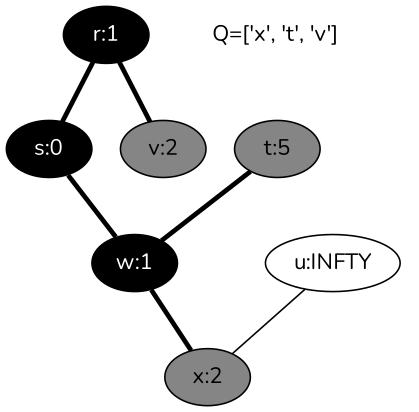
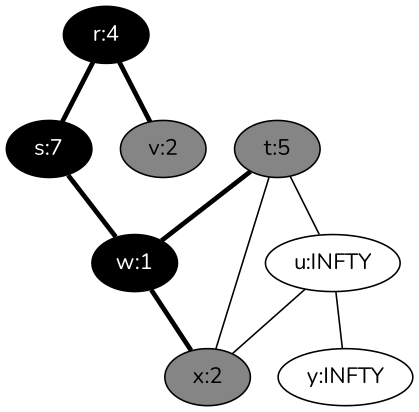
node "r:1": label "r:1" -> "r:4"
node "Q=['x', 't', 'v']": removed
node "s:0": label "s:0" -> "s:7"
edge "t:5" -- "u:INFTY": added
edge "t:5" -- "x:2": added
node "y:INFTY": added
